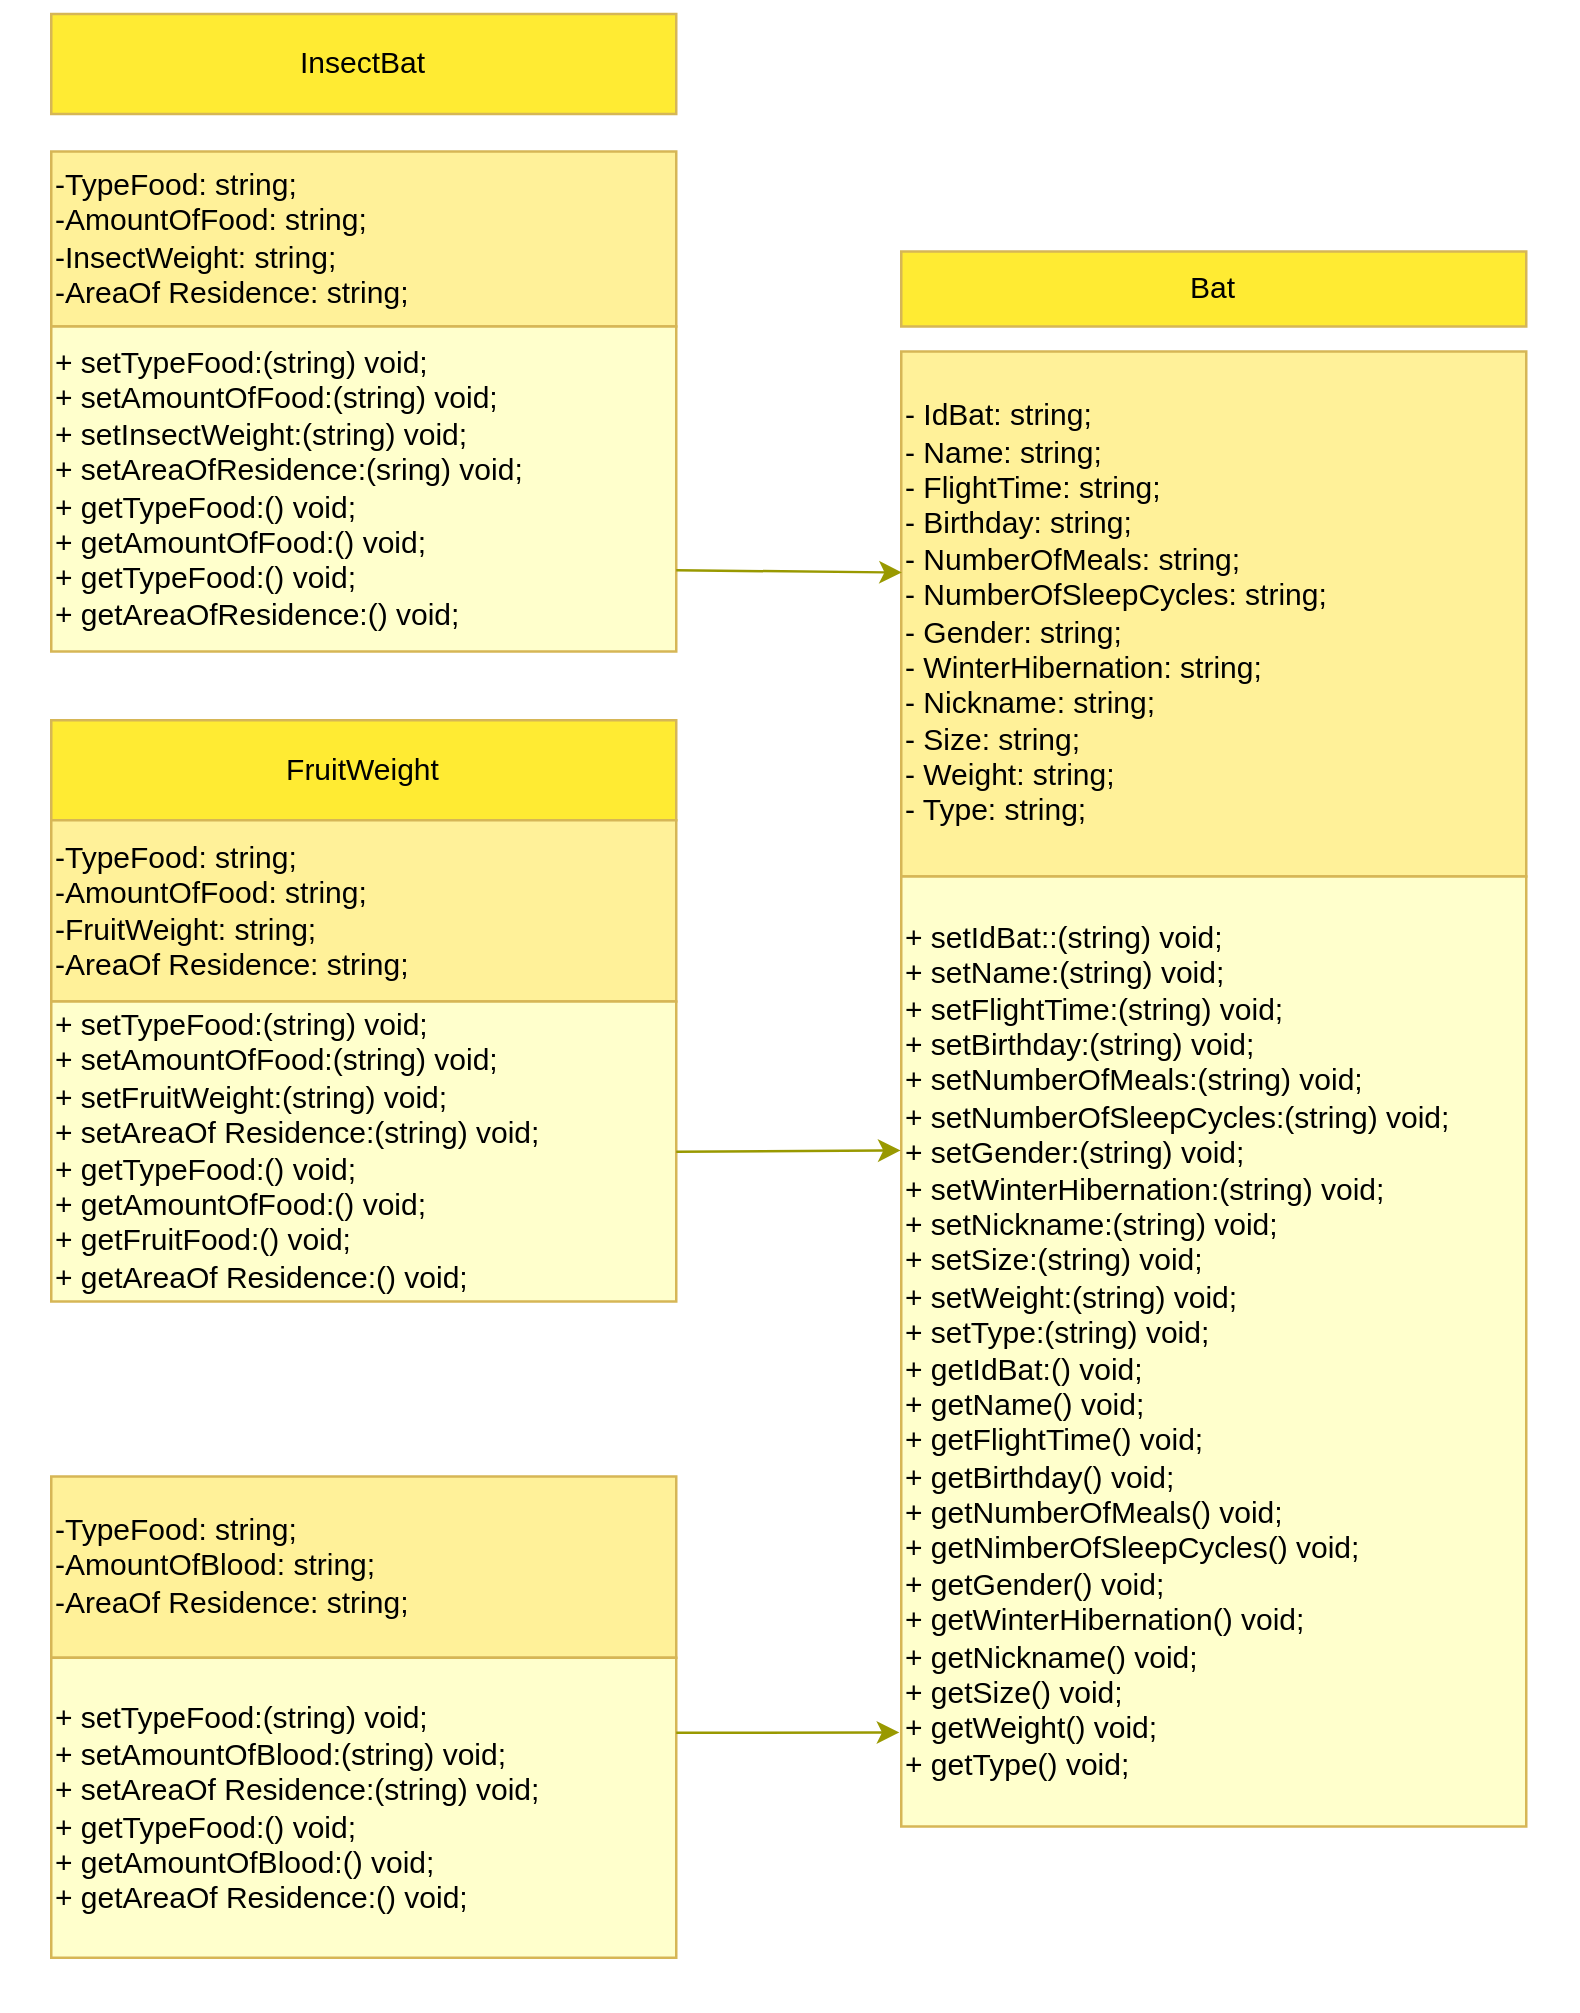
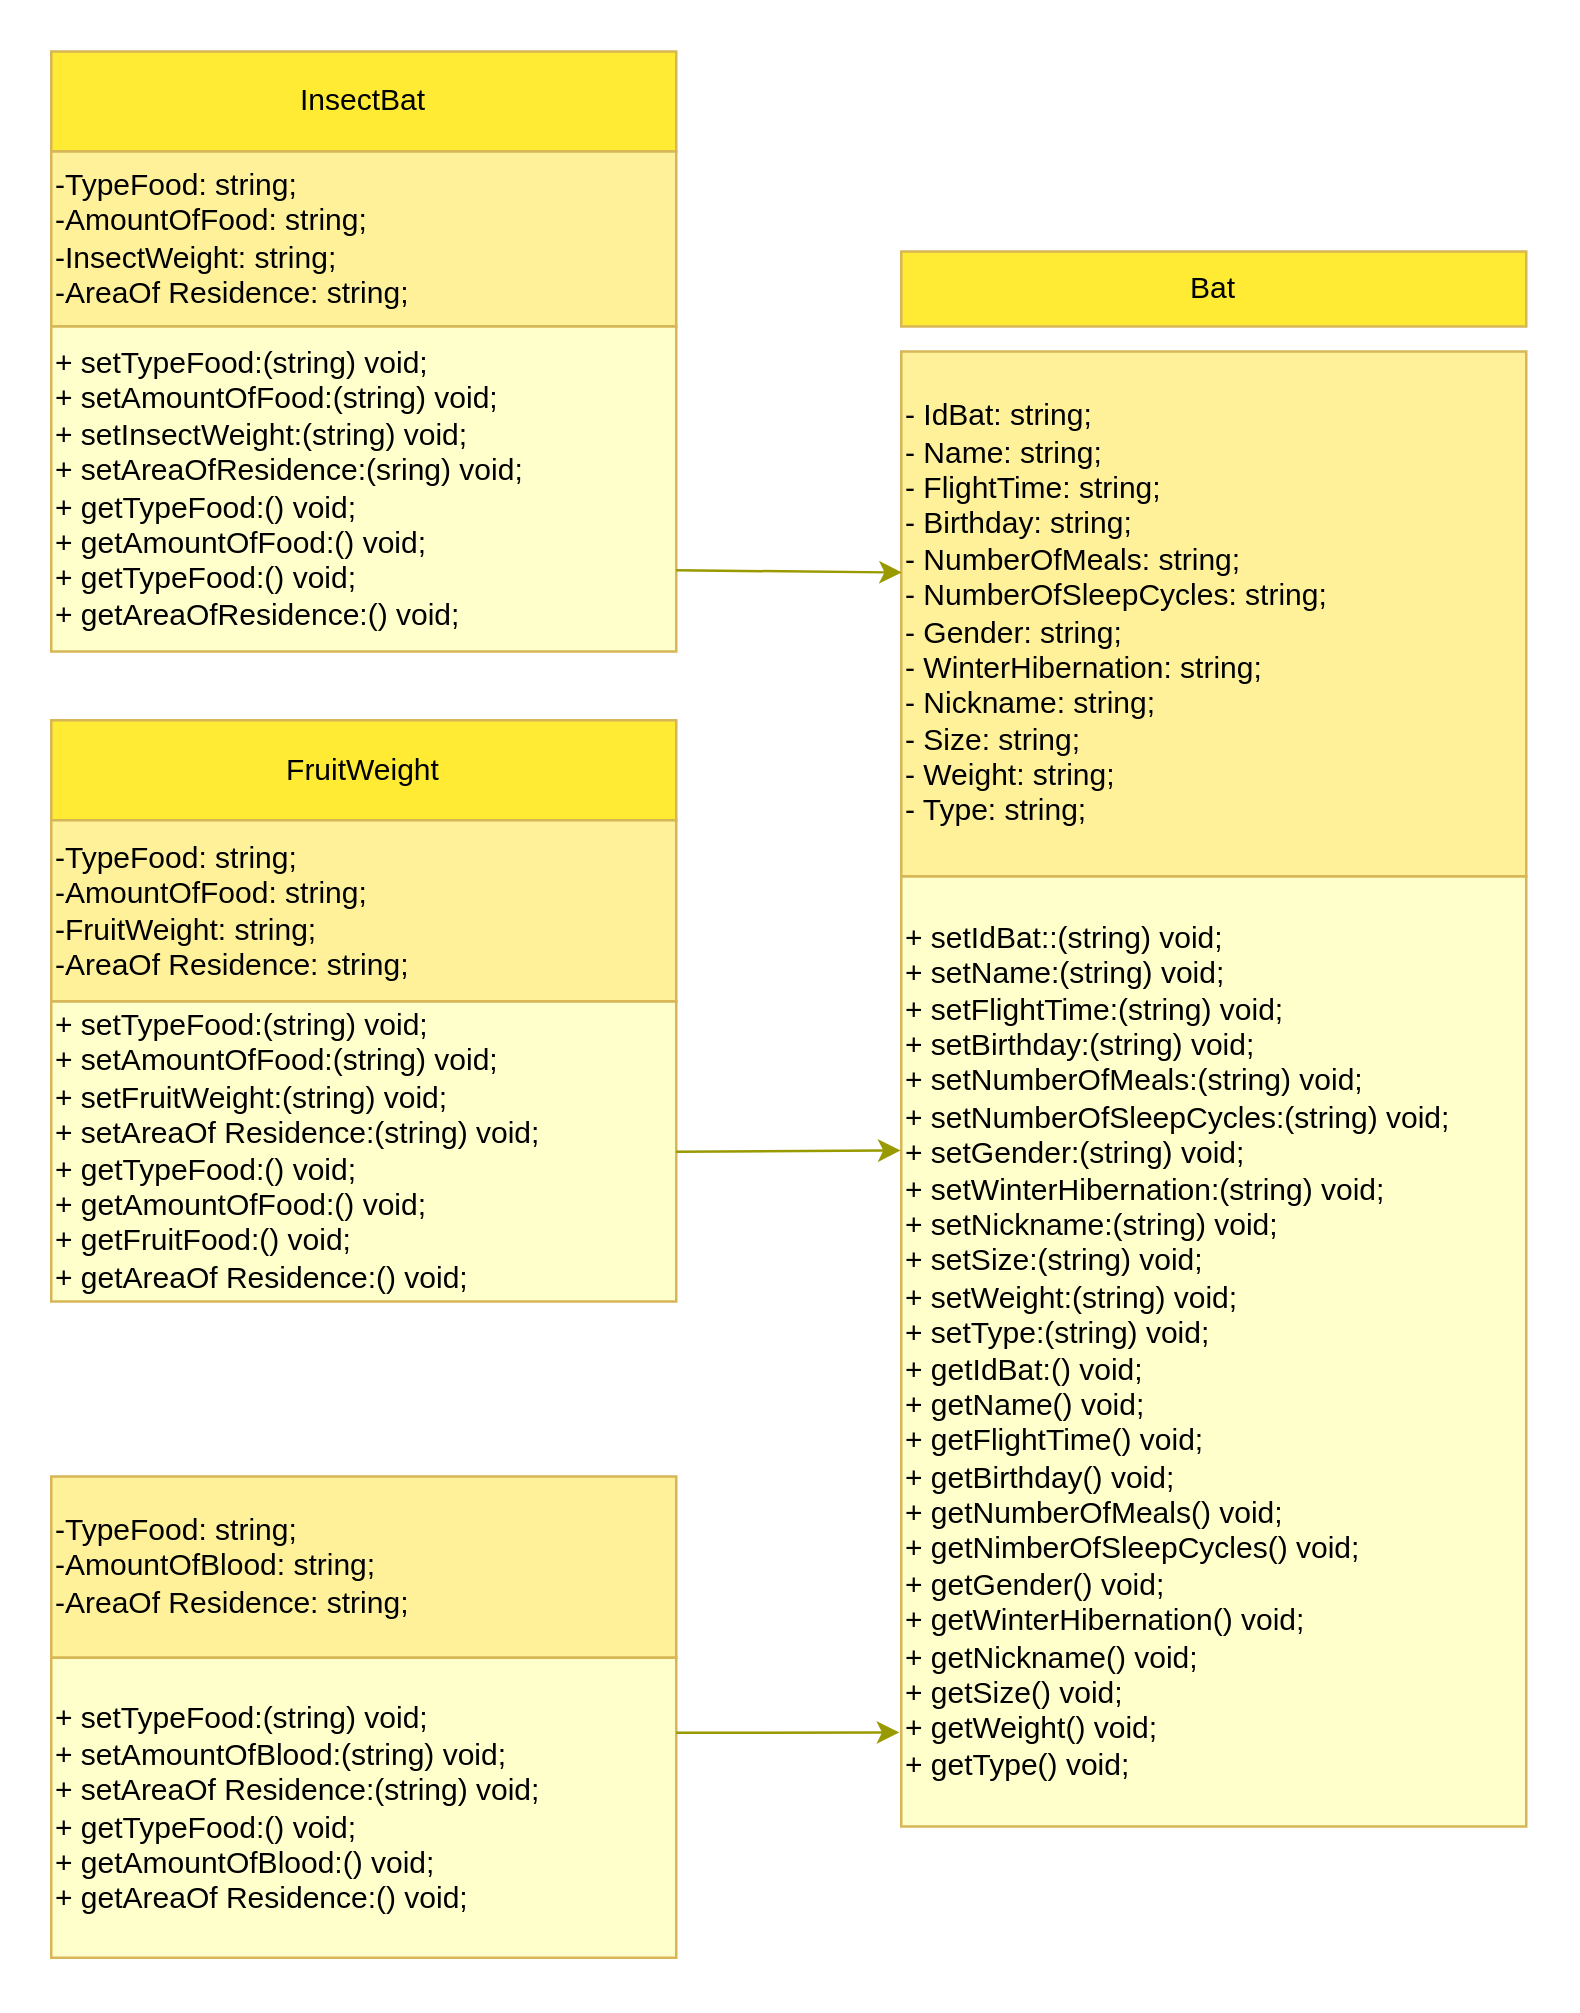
node "InsectBat": moved (364, 64) -> (364, 101)
